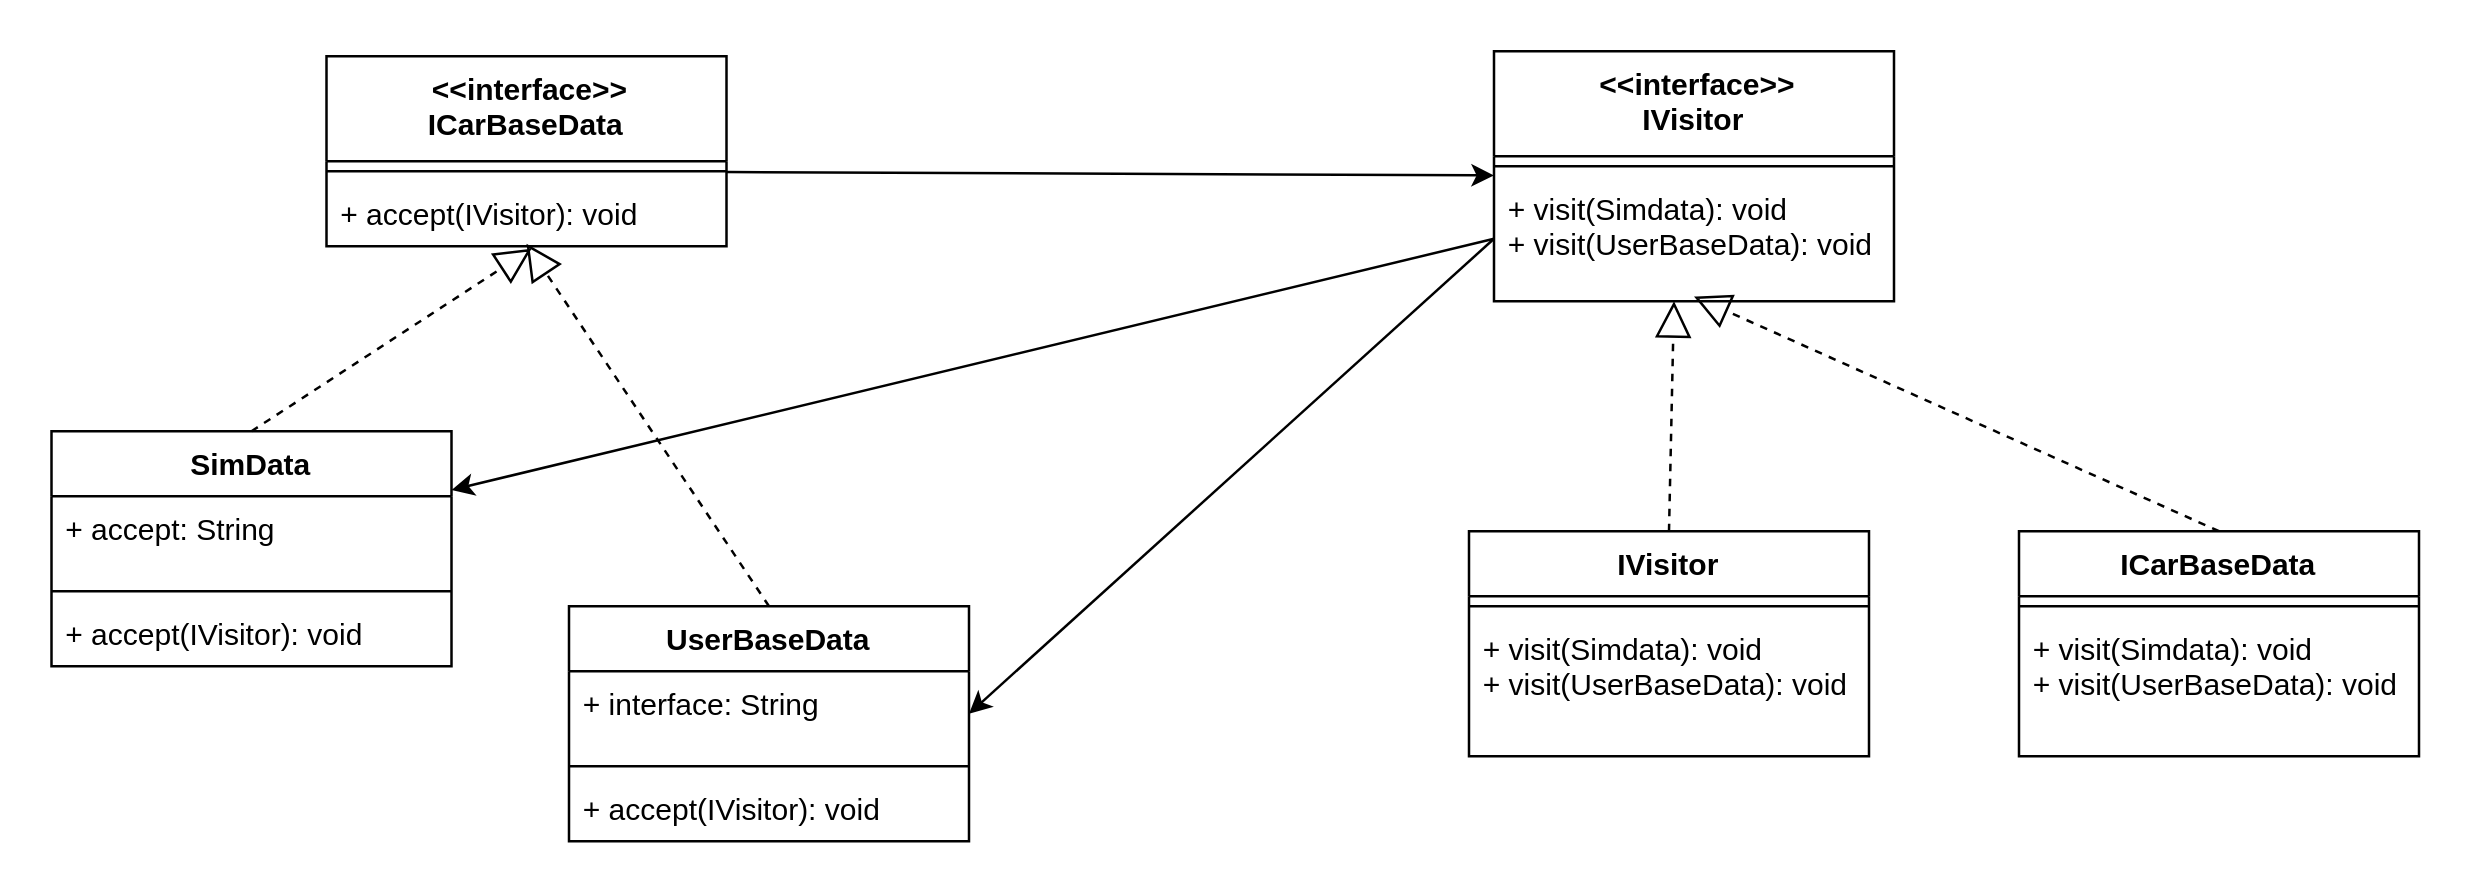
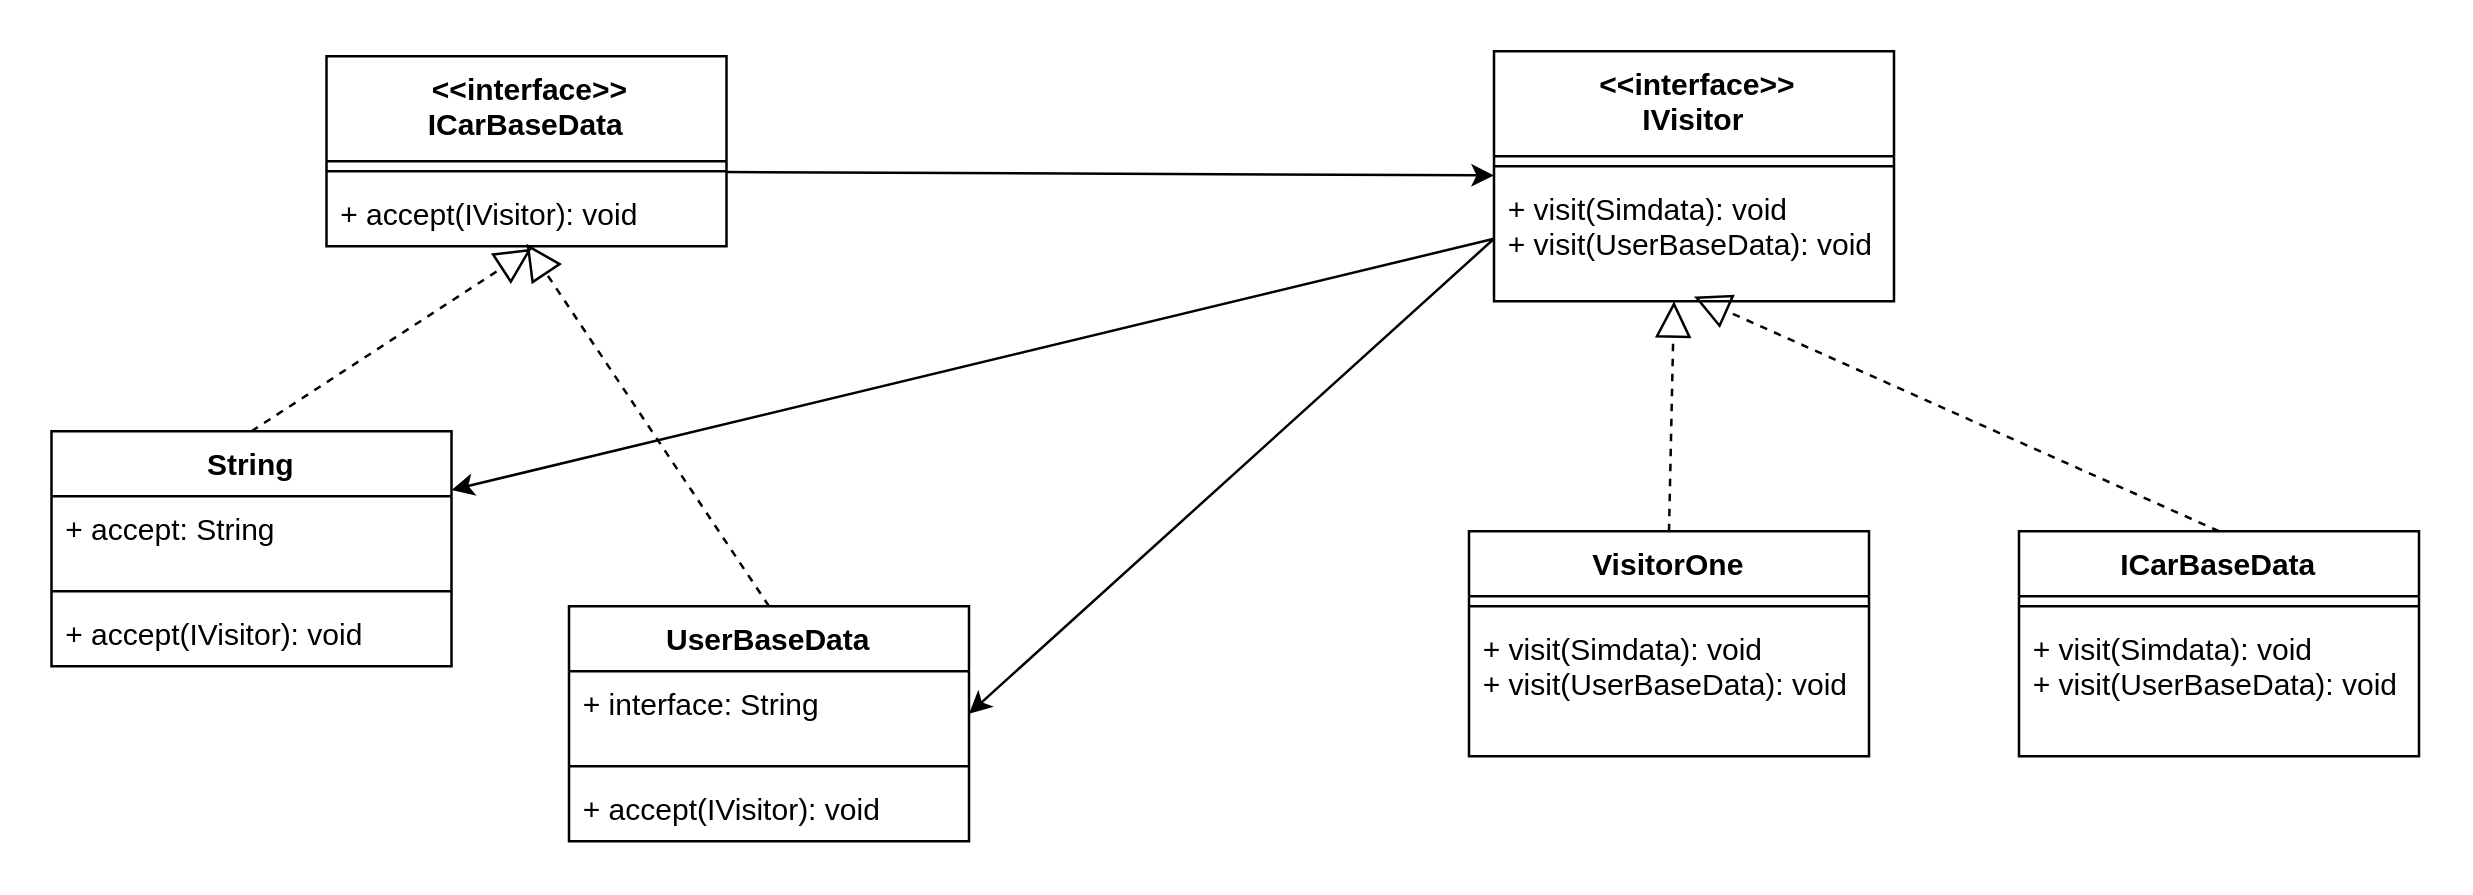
node "SimData": label "SimData" -> "String"
node "IVisitor": label "IVisitor" -> "VisitorOne"
